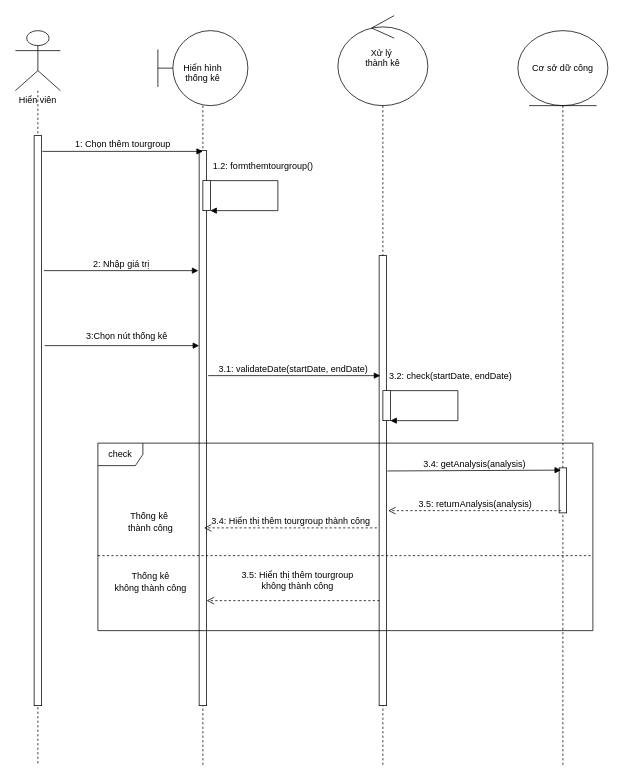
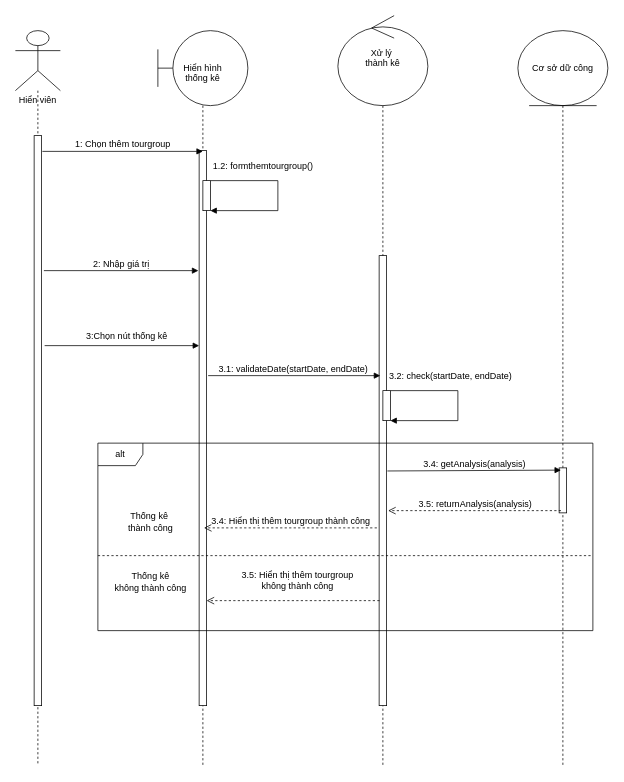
node "check": label "check" -> "alt"
